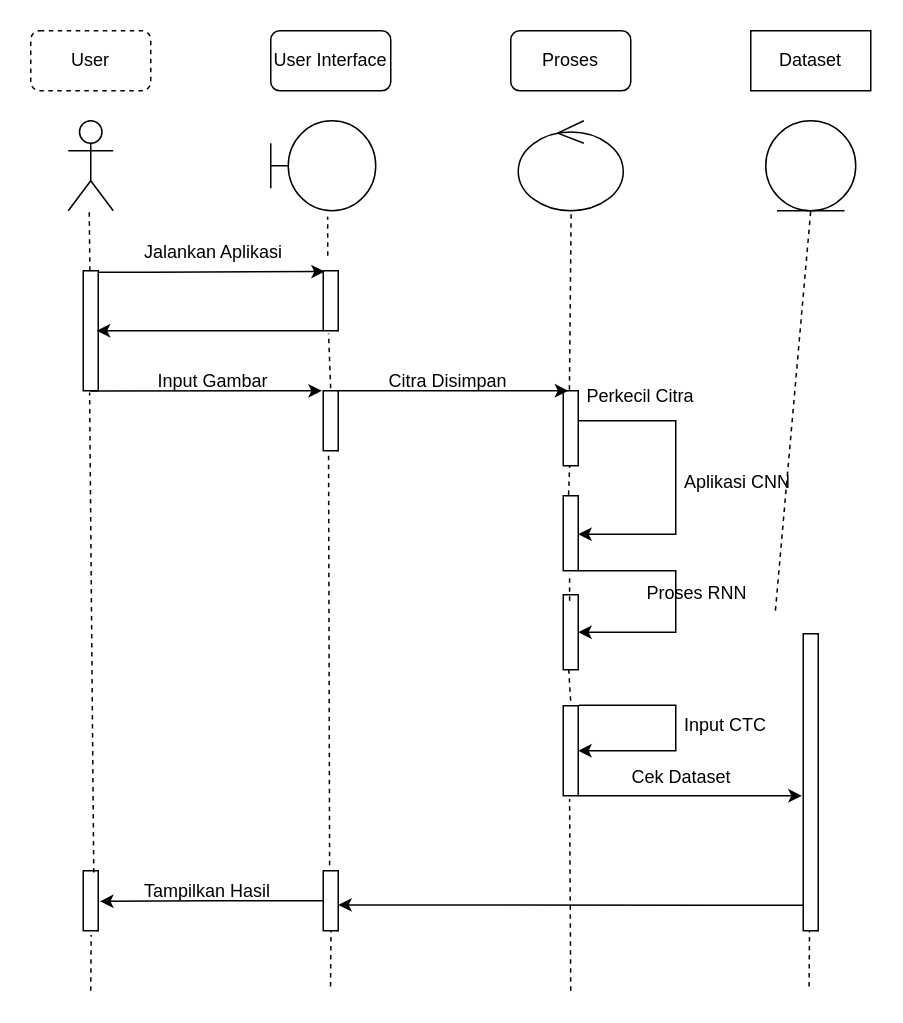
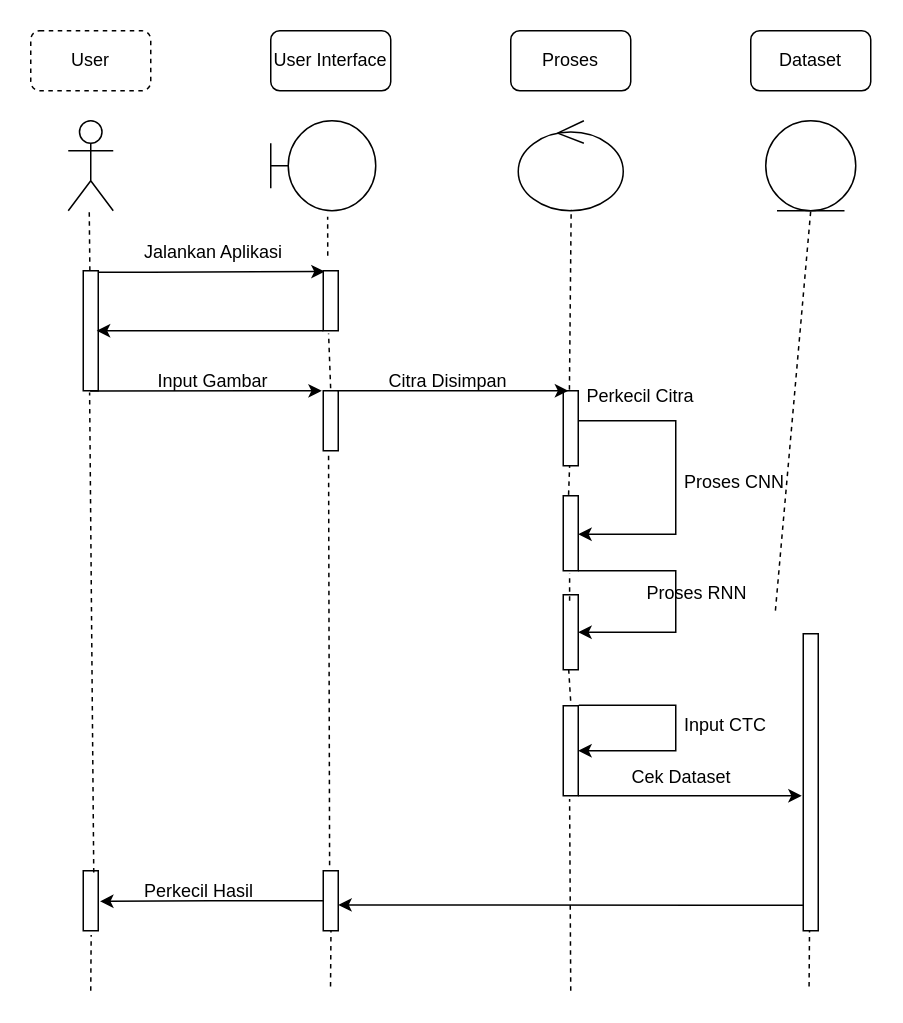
node "Dataset": shape rectangle -> rounded rectangle
node "Aplikasi CNN": label "Aplikasi CNN" -> "Proses CNN"
node "Tampilkan Hasil": label "Tampilkan Hasil" -> "Perkecil Hasil"
